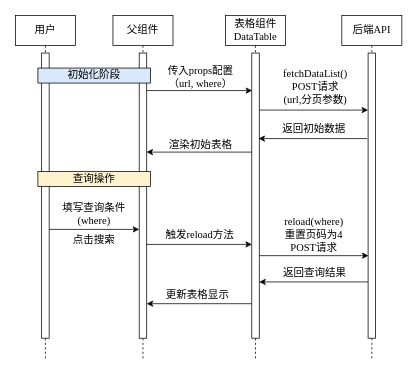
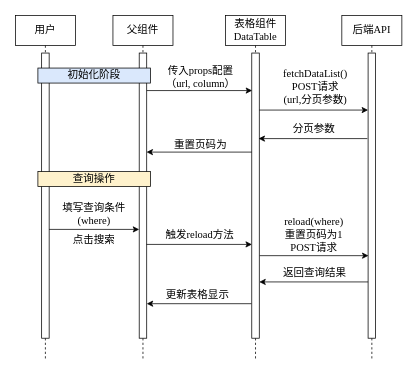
node "传入props配置 （url, where）": label "传入props配置 （url, where）" -> "传入props配置 （url, column）"
node "返回初始数据": label "返回初始数据" -> "分页参数"
node "渲染初始表格": label "渲染初始表格" -> "重置页码为"
node "reload(where) 重置页码为4 POST请求": label "reload(where) 重置页码为4 POST请求" -> "reload(where) 重置页码为1 POST请求"
